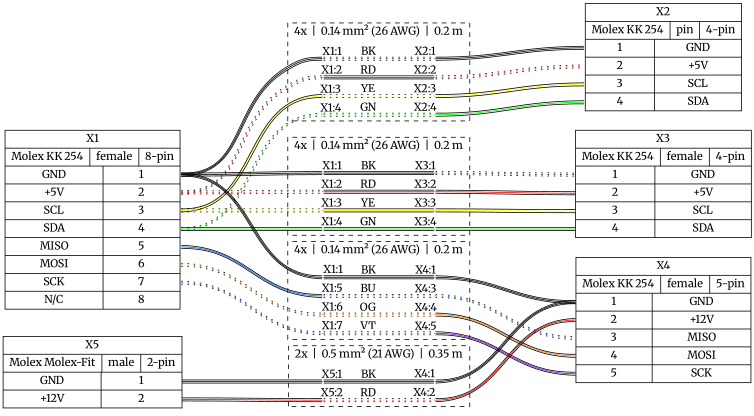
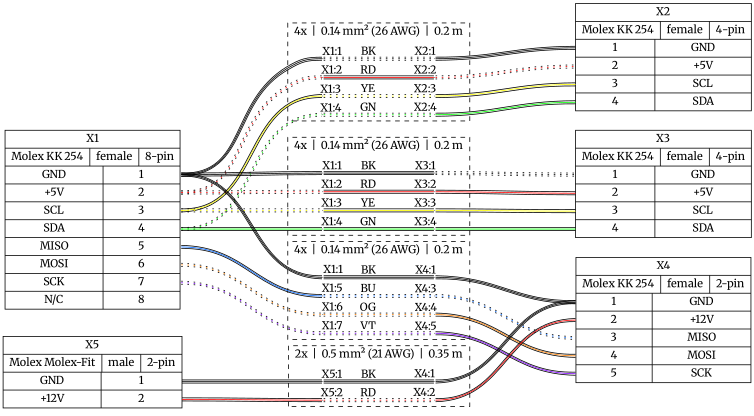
node "X2": text "pin" -> "female"
node "X4": text "5-pin" -> "2-pin"
